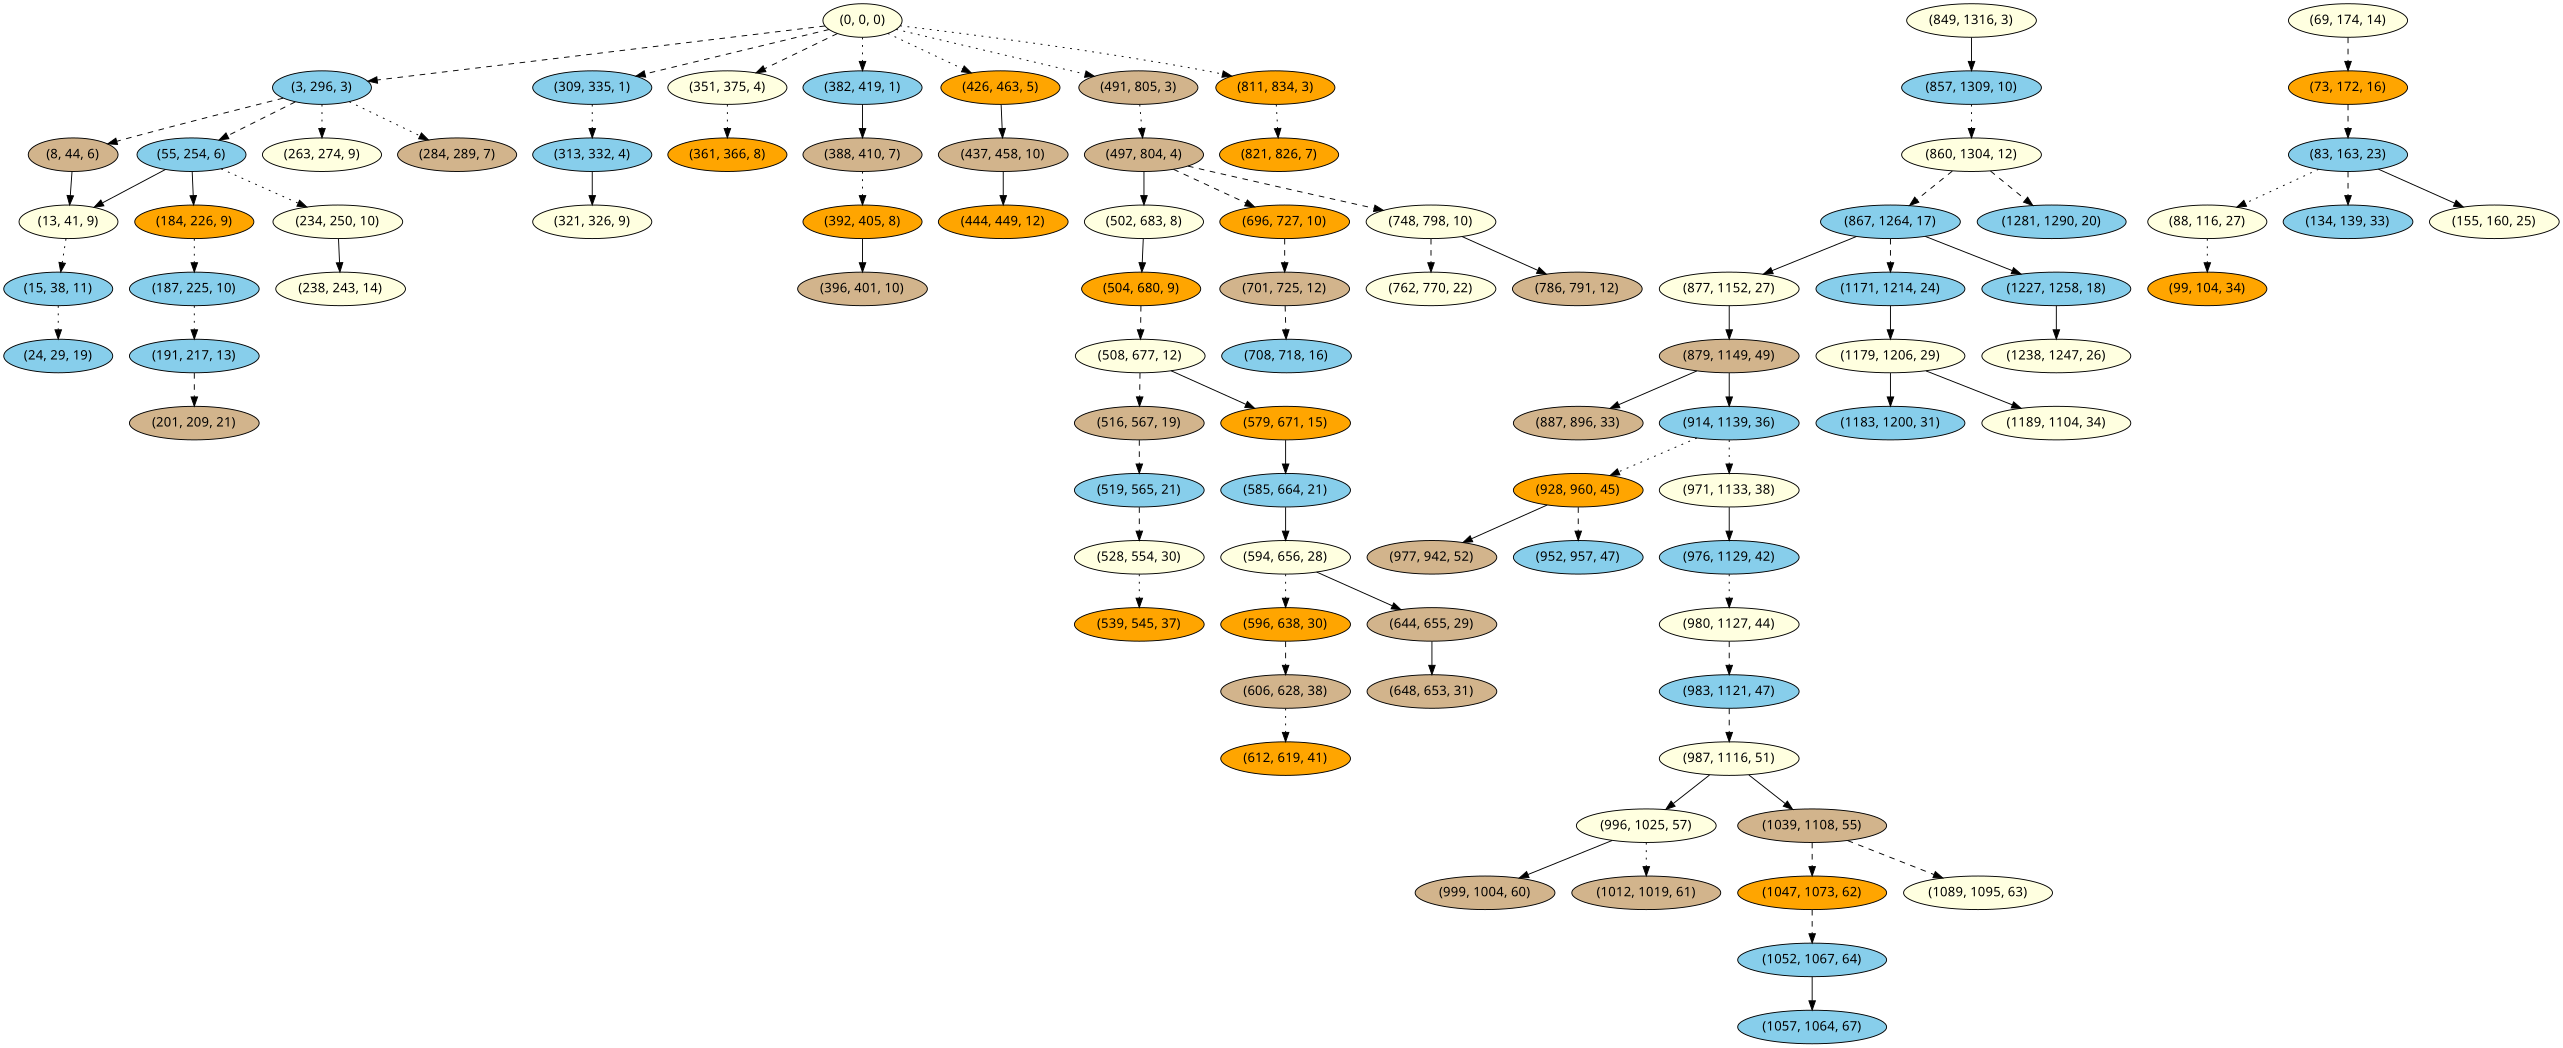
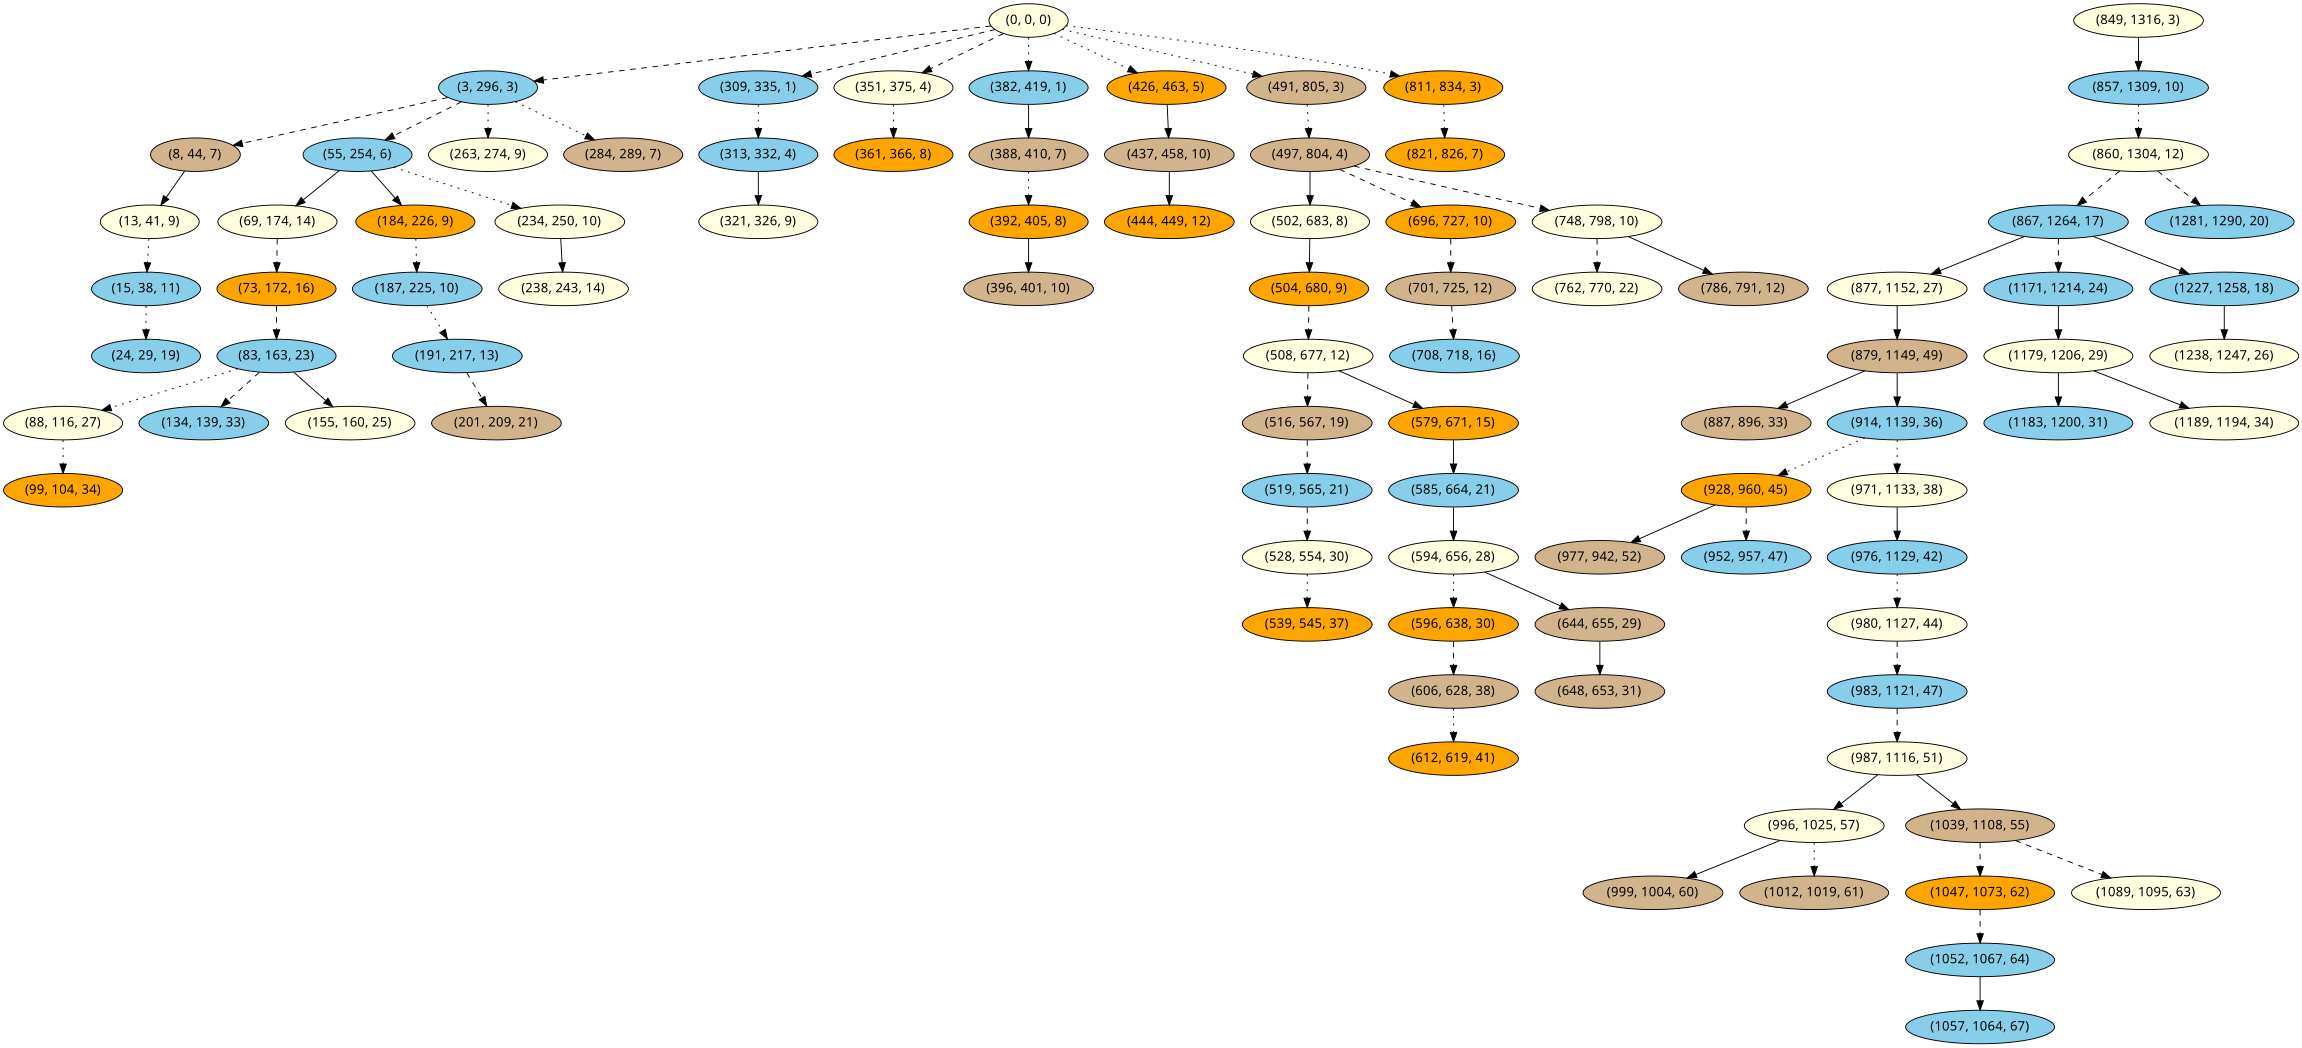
node "(8, 44, 6)": label "(8, 44, 6)" -> "(8, 44, 7)"
edge "(55, 254, 6)" -> "(13, 41, 9)": now "(55, 254, 6)" -> "(69, 174, 14)"
node "(1189, 1104, 34)": label "(1189, 1104, 34)" -> "(1189, 1194, 34)"
